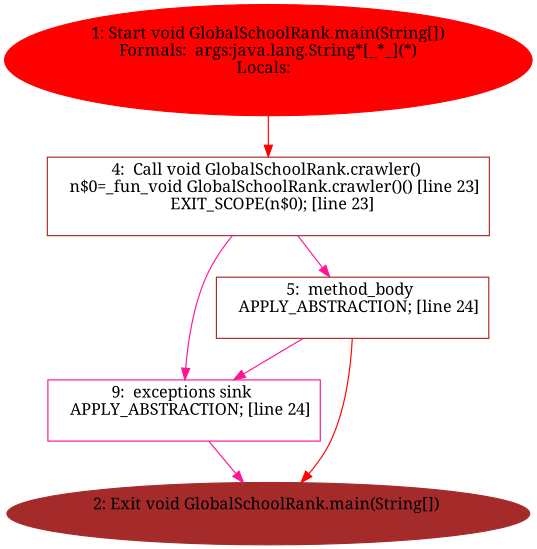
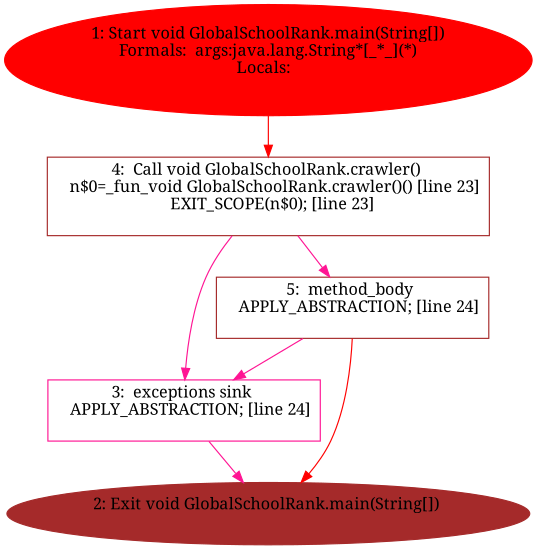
node "9:  exceptions sink APPLY_ABSTRACTION; [line 24]": label "9:  exceptions sink APPLY_ABSTRACTION; [line 24]" -> "3:  exceptions sink APPLY_ABSTRACTION; [line 24]"
